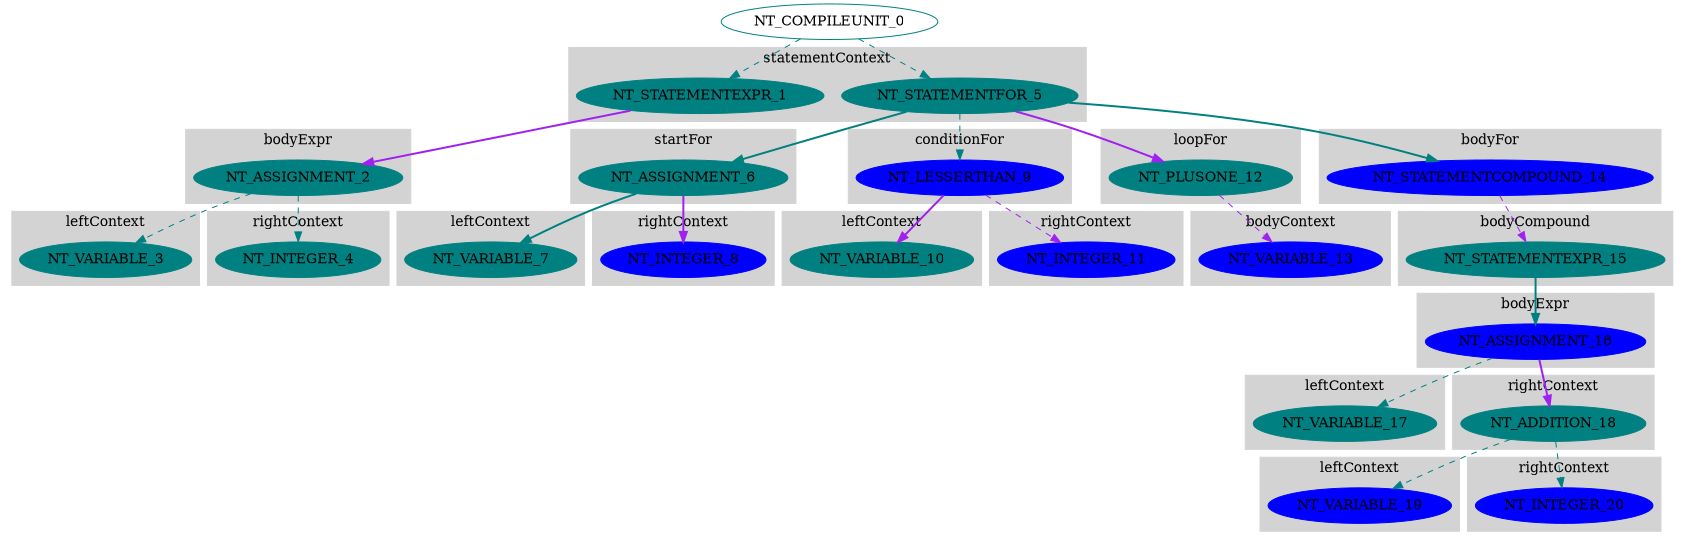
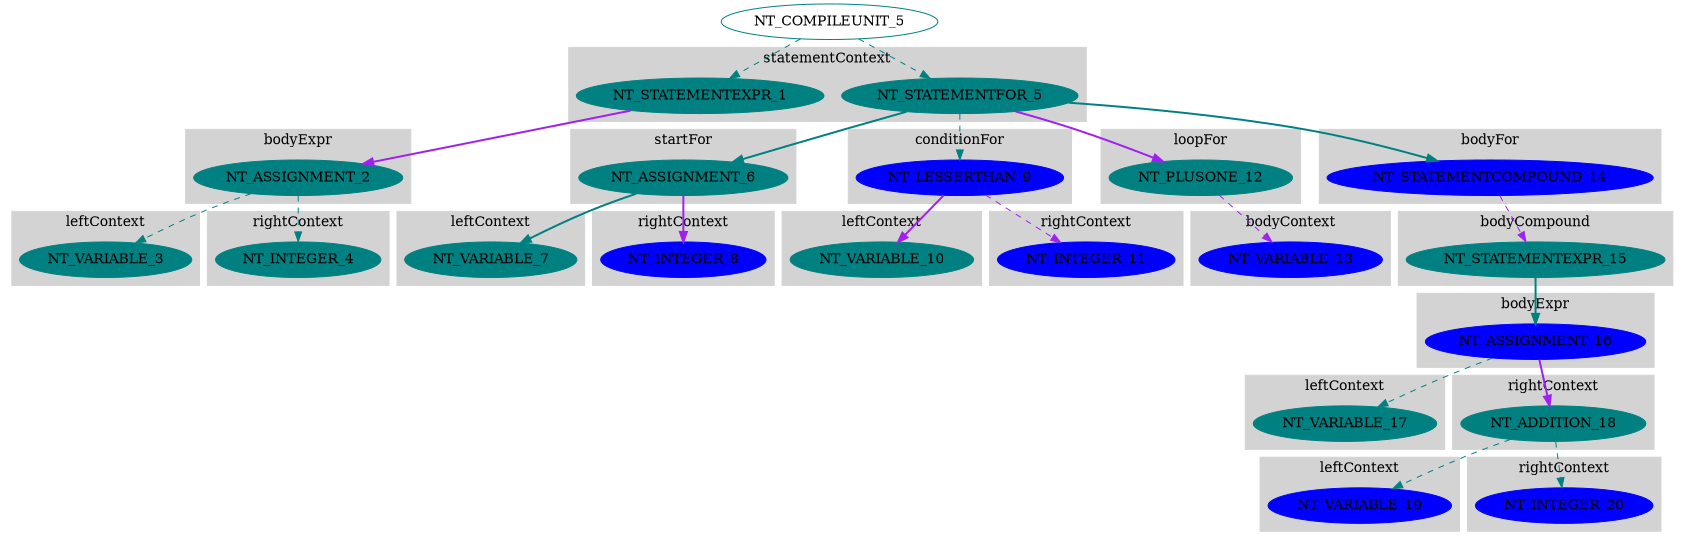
node "NT_COMPILEUNIT_0": label "NT_COMPILEUNIT_0" -> "NT_COMPILEUNIT_5"
